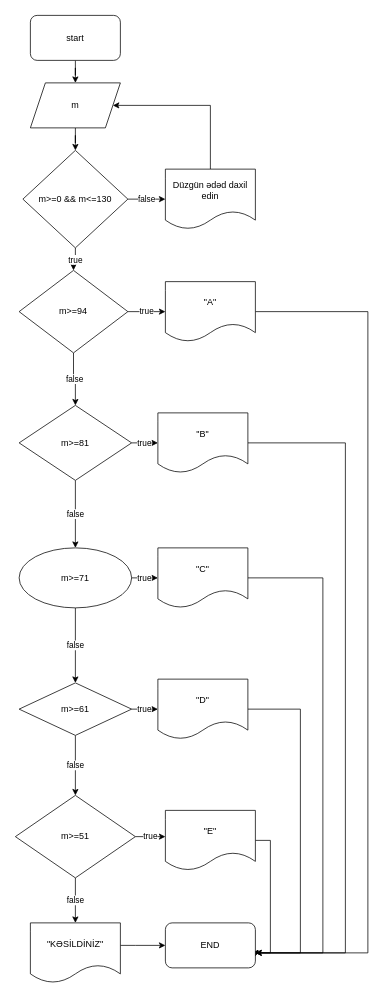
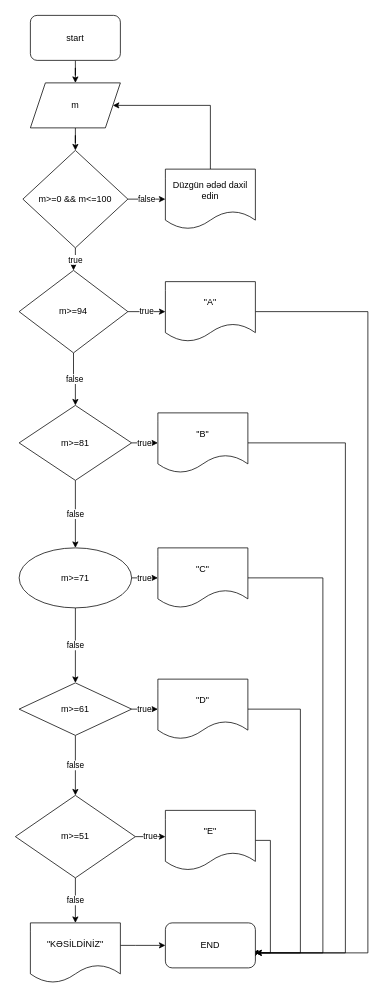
node "m>=0 && m<=130": label "m>=0 && m<=130" -> "m>=0 && m<=100"
